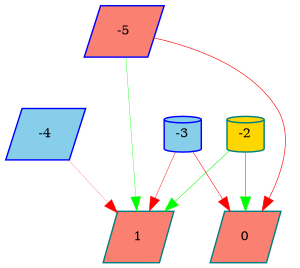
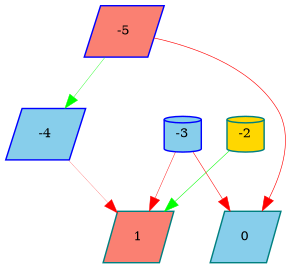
edge "-5" -> "1": now "-5" -> "-4"
edge "-2" -> "0": removed
node "0": fillcolor salmon -> skyblue
